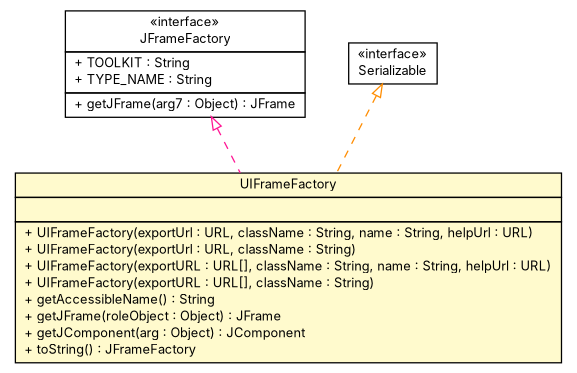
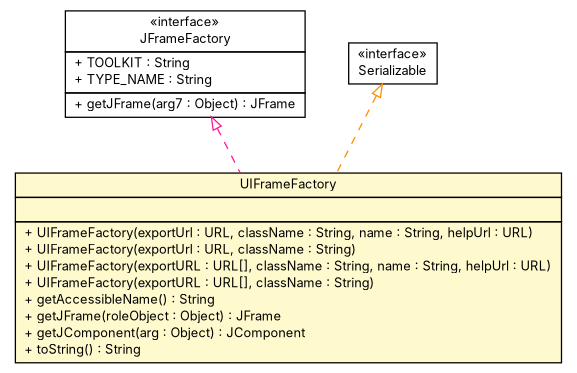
node "UIFrameFactory": text "+ toString() : JFrameFactory" -> "+ toString() : String"
